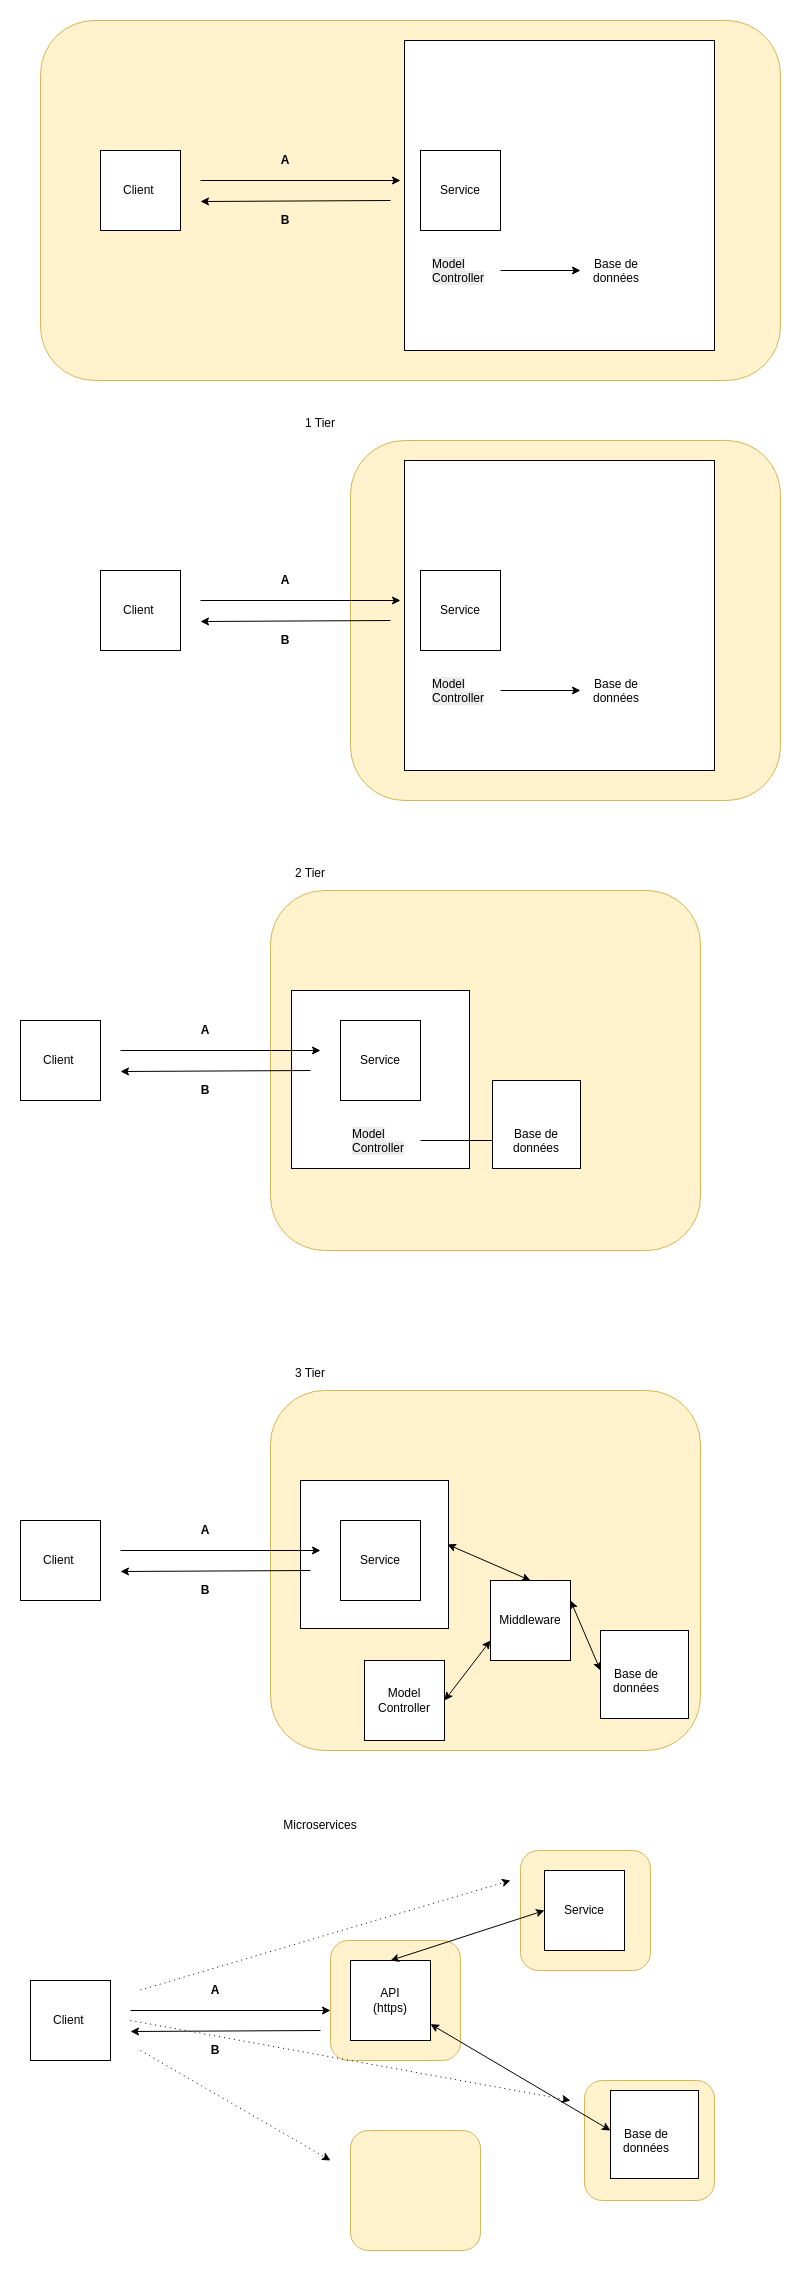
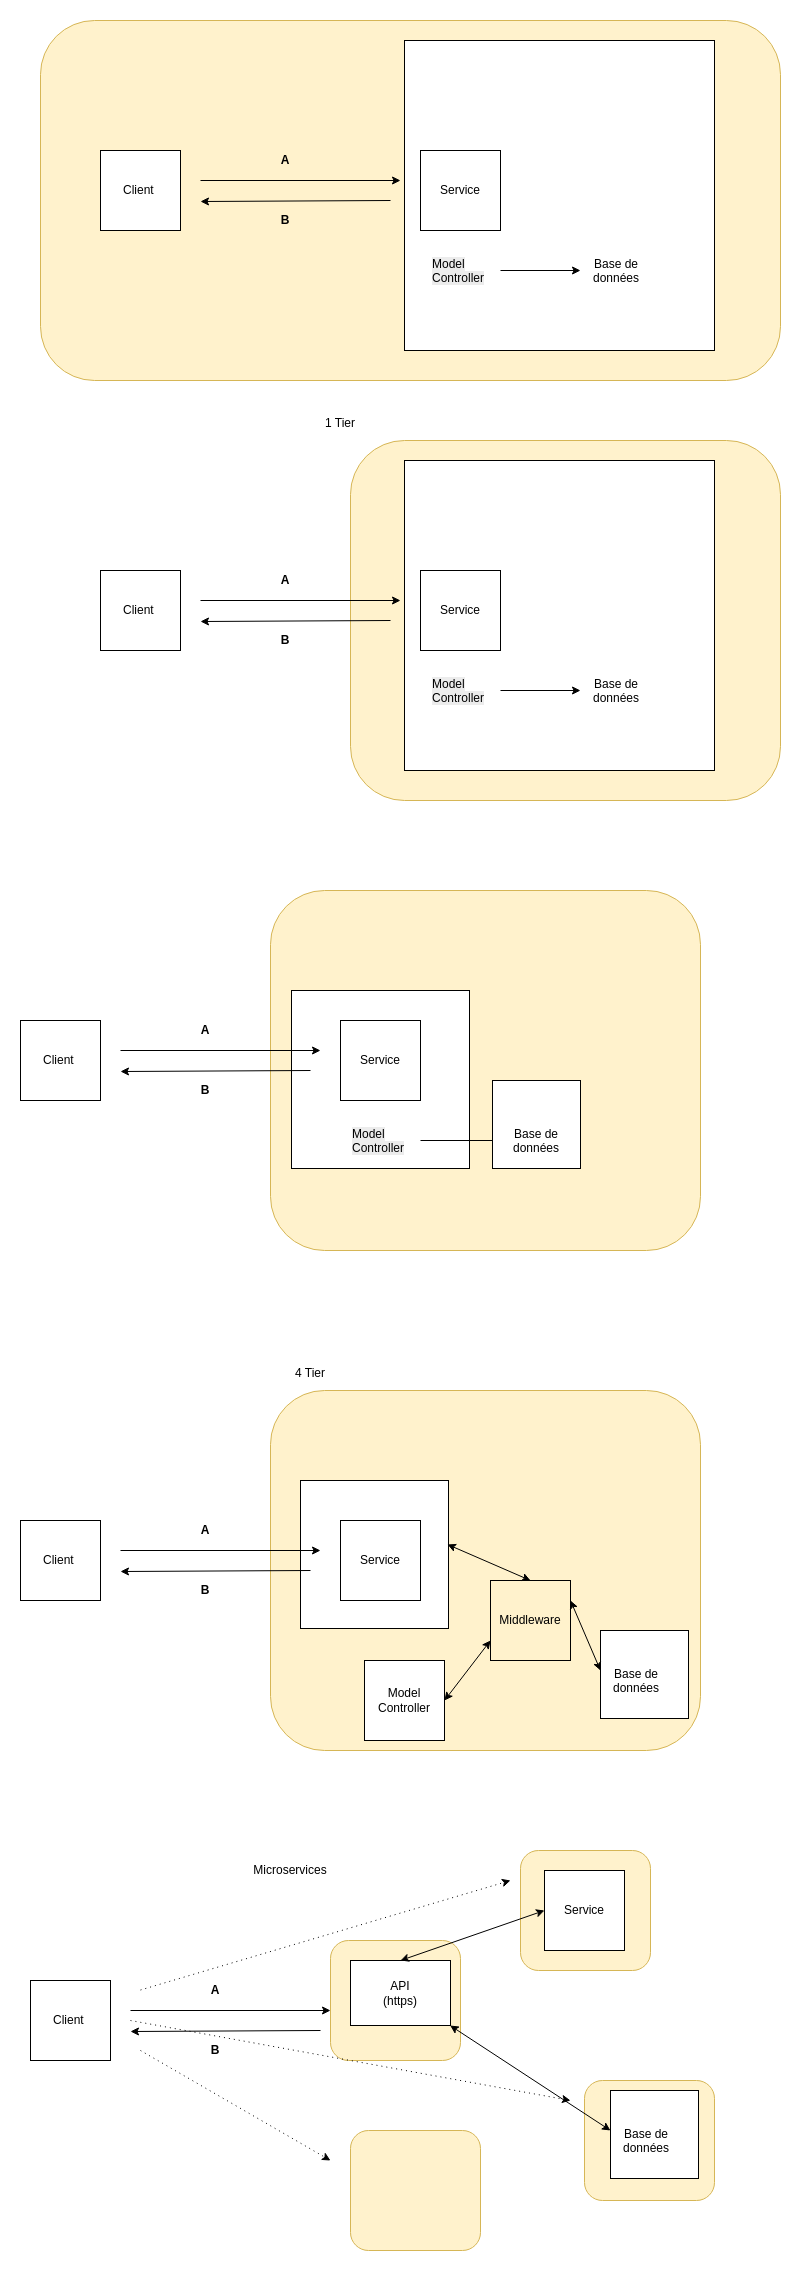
node "1 Tier": moved (321, 416) -> (341, 416)
node "2 Tier": removed
node "3 Tier": label "3 Tier" -> "4 Tier"
node "Middleware": fillcolor #ffffff -> #fff2cc
node "Microservices": moved (321, 1826) -> (291, 1871)
node "API (https)": size 80x80 -> 100x65
